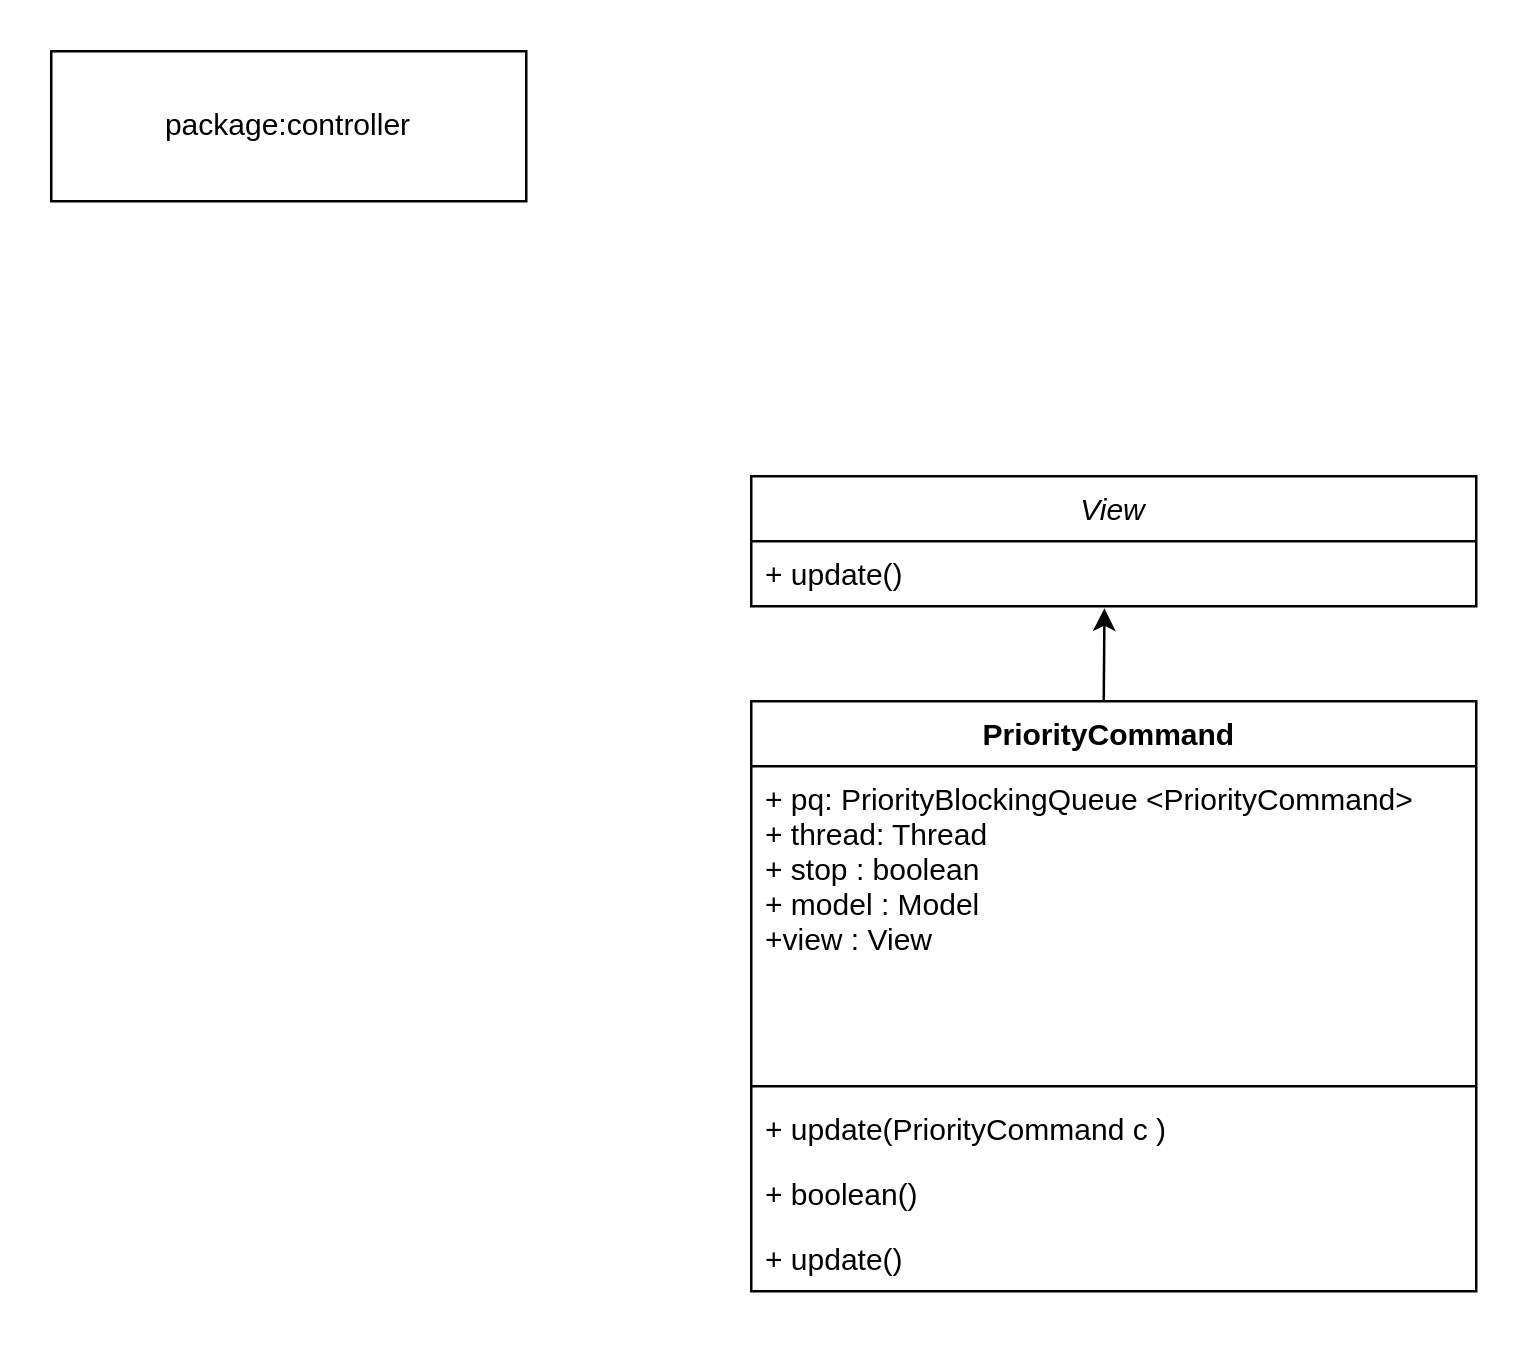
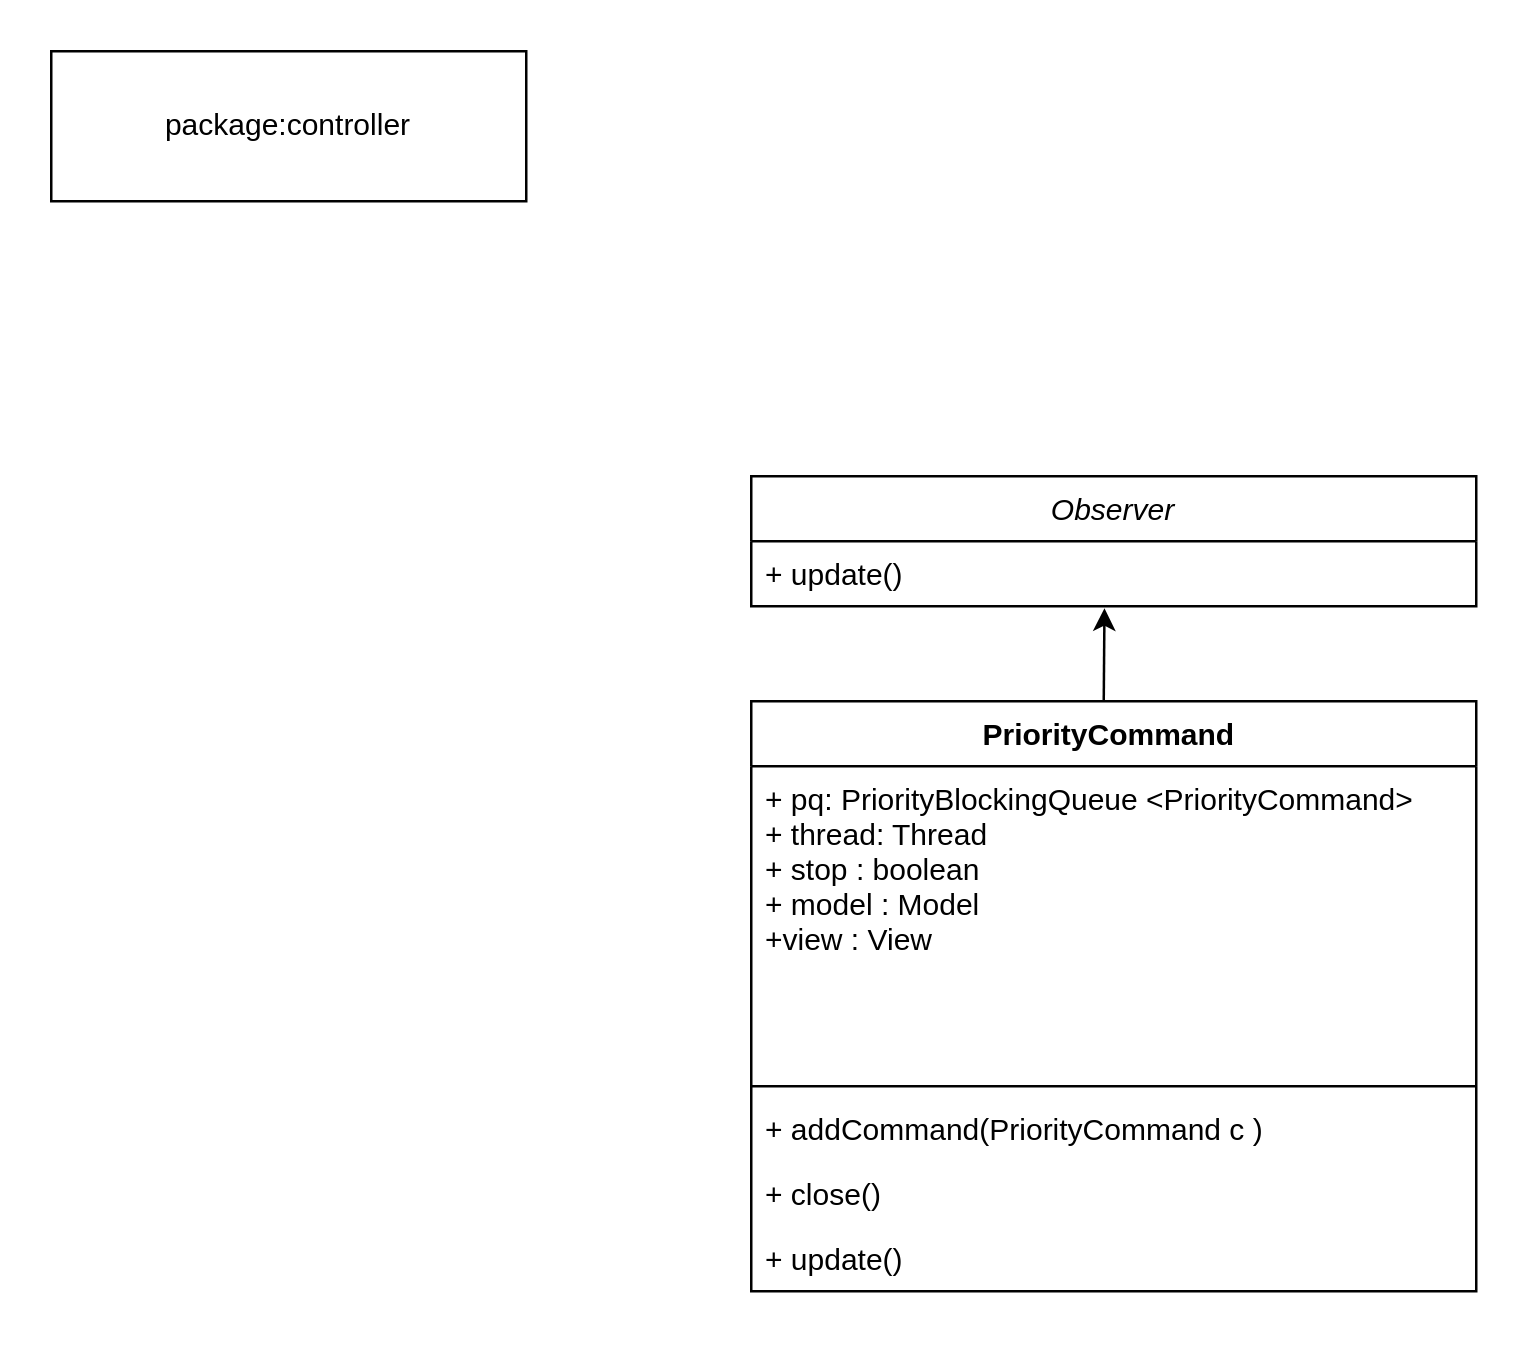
node "View": label "View" -> "Observer"
node "+ update(PriorityCommand c )": label "+ update(PriorityCommand c )" -> "+ addCommand(PriorityCommand c )"
node "+ boolean()": label "+ boolean()" -> "+ close()"
